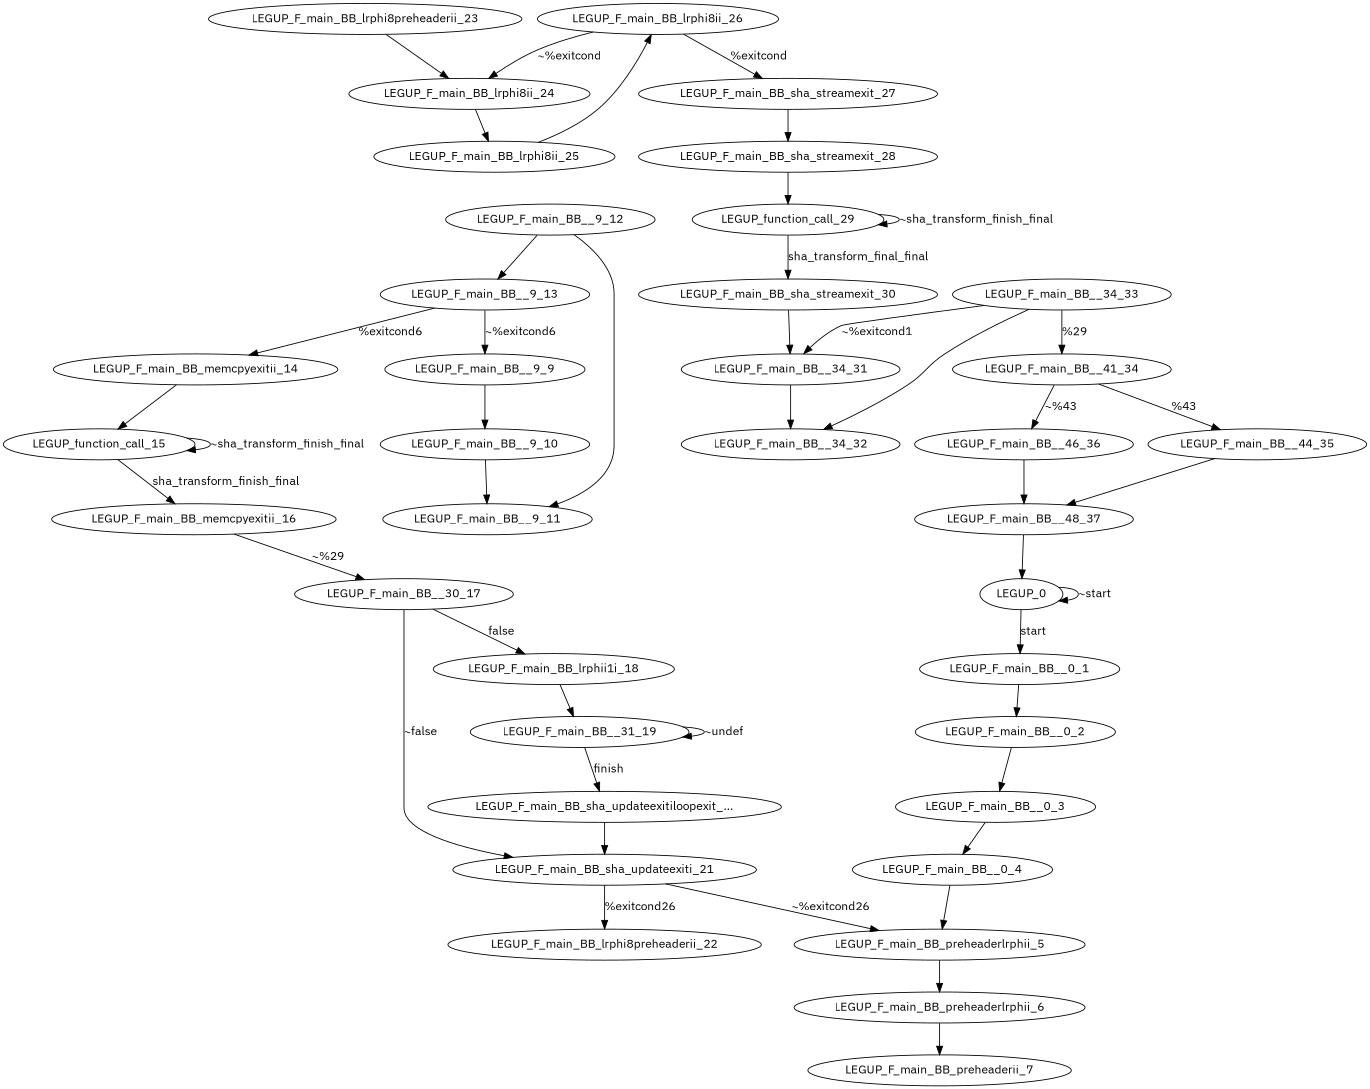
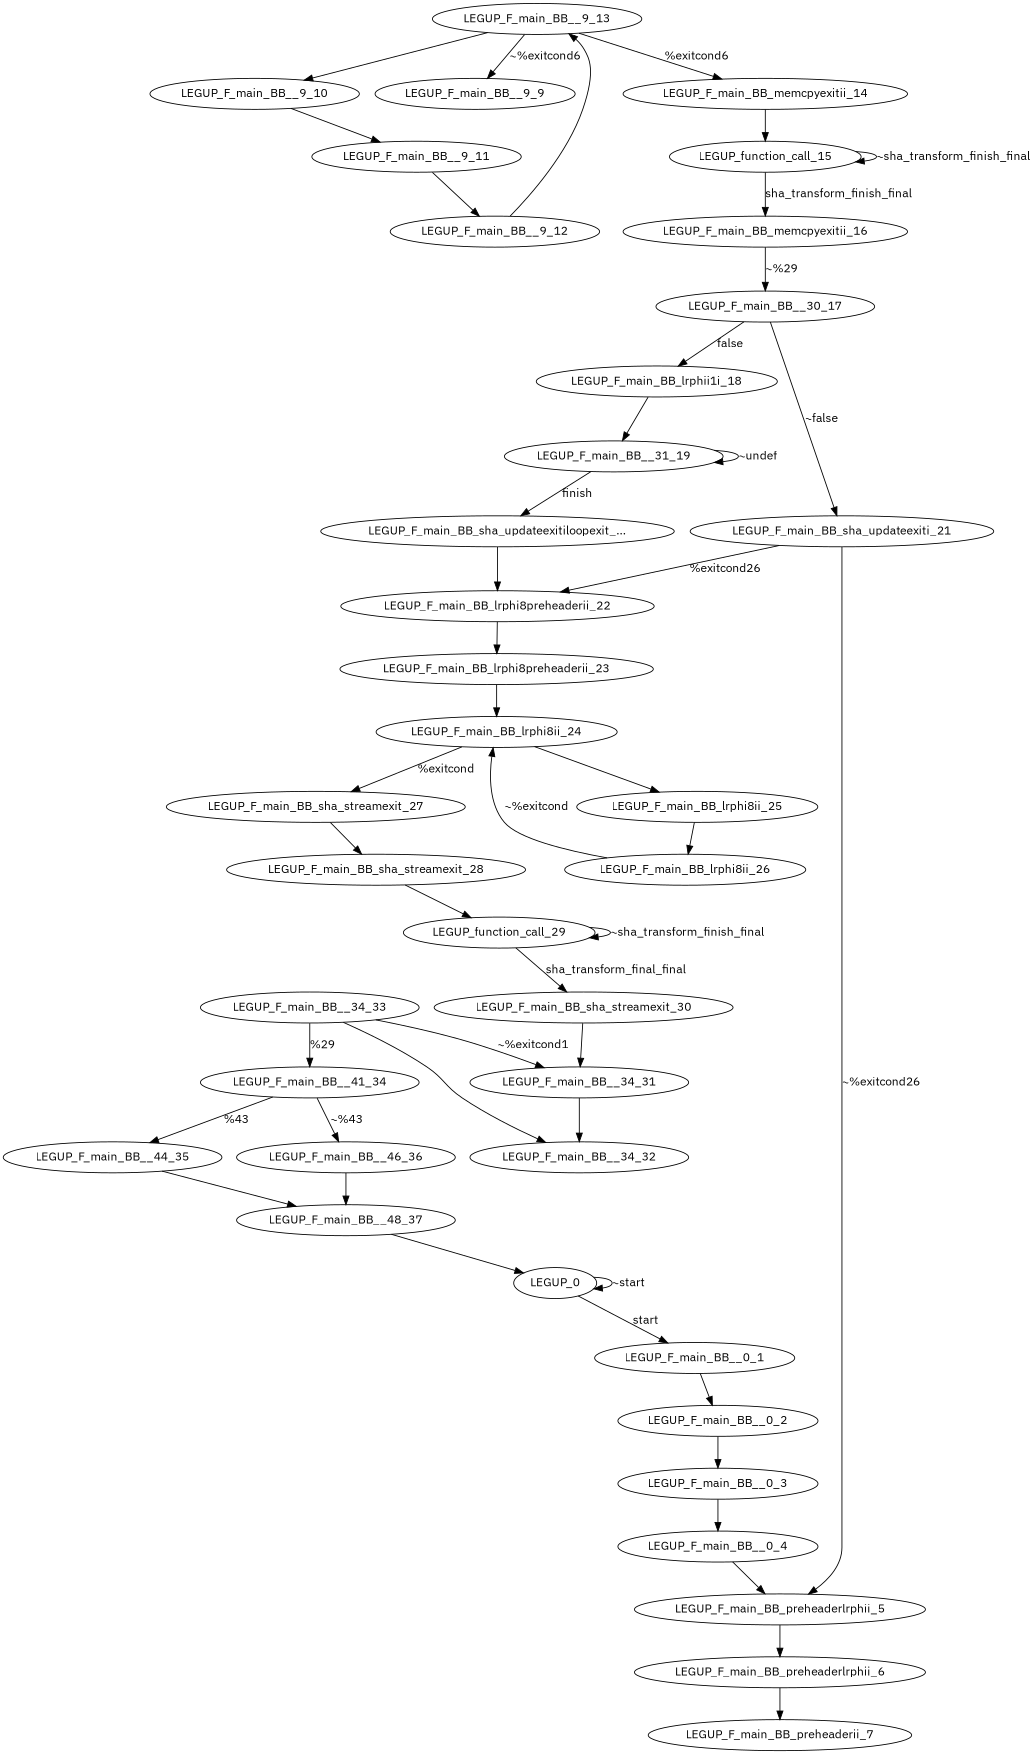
edge "LEGUP_F_main_BB_lrphi8ii_26" -> "LEGUP_F_main_BB_sha_streamexit_27": now "LEGUP_F_main_BB_lrphi8ii_24" -> "LEGUP_F_main_BB_sha_streamexit_27"
edge "LEGUP_F_main_BB__9_12" -> "LEGUP_F_main_BB__9_11": reversed
edge "LEGUP_F_main_BB__9_9" -> "LEGUP_F_main_BB__9_10": now "LEGUP_F_main_BB__9_13" -> "LEGUP_F_main_BB__9_10"
edge "LEGUP_F_main_BB_lrphi8preheaderii_22" -> "LEGUP_F_main_BB_lrphi8preheaderii_23": added
edge "LEGUP_F_main_BB_sha_updateexitiloopexit_..." -> "LEGUP_F_main_BB_sha_updateexiti_21": now "LEGUP_F_main_BB_sha_updateexitiloopexit_..." -> "LEGUP_F_main_BB_lrphi8preheaderii_22"
